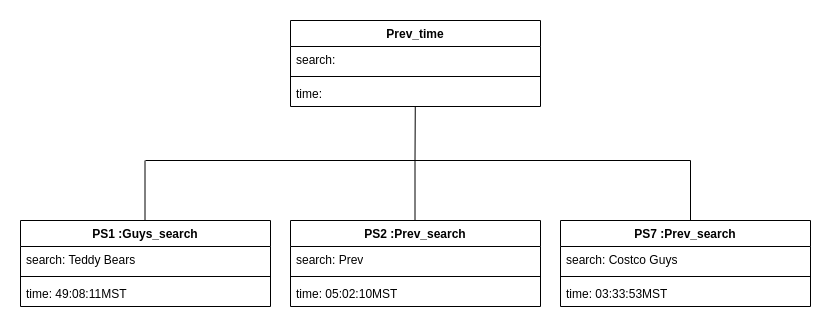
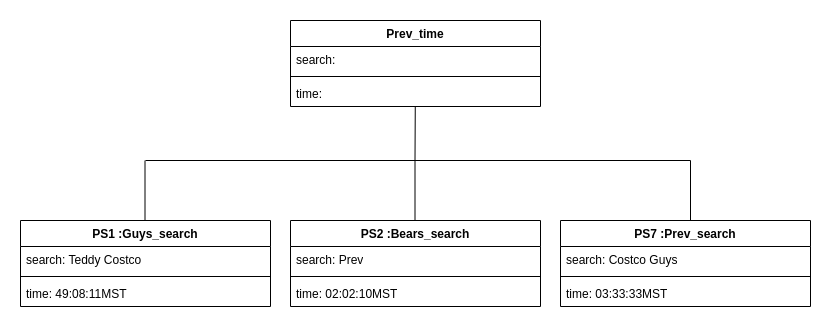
node "PS2 :Prev_search": label "PS2 :Prev_search" -> "PS2 :Bears_search"
node "search: Teddy Bears": label "search: Teddy Bears" -> "search: Teddy Costco"
node "time: 05:02:10MST": label "time: 05:02:10MST" -> "time: 02:02:10MST"
node "time: 03:33:53MST": label "time: 03:33:53MST" -> "time: 03:33:33MST"
